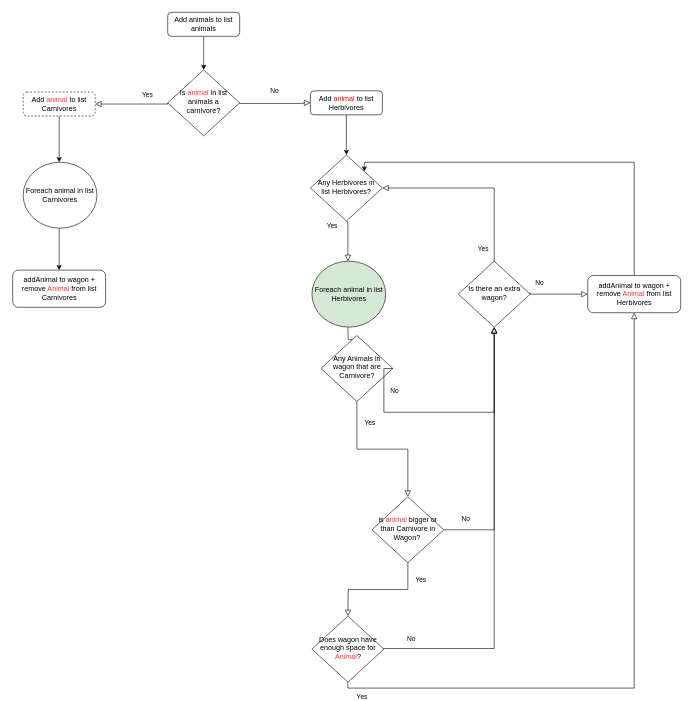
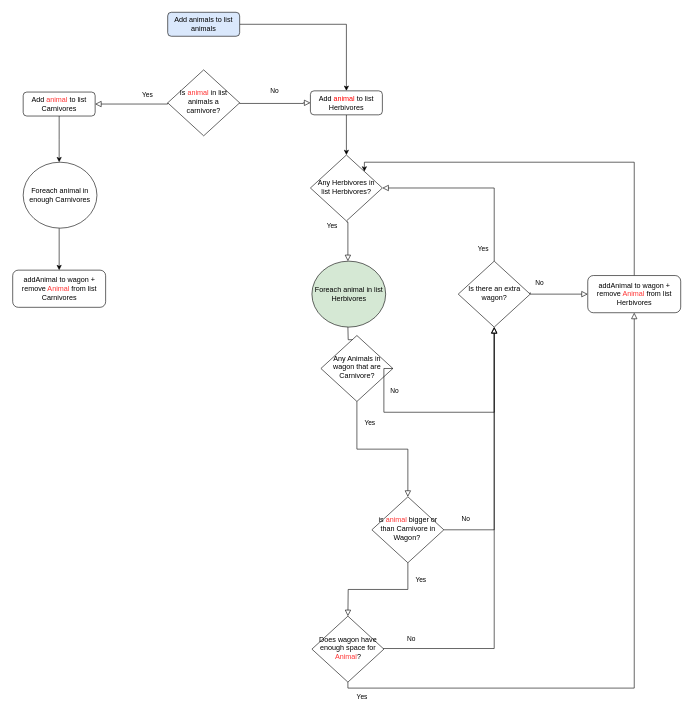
node "Add animals to list animals": fillcolor #ffffff -> #dae8fc
edge "Add animals to list animals" -> "Is animal in list animals a carnivore?": now "Add animals to list animals" -> "Add animal to list Herbivores"
node "Add animal to list Carnivores": style dashed -> solid
node "Foreach animal in list Carnivores": label "Foreach animal in list Carnivores" -> "Foreach animal in enough Carnivores"
